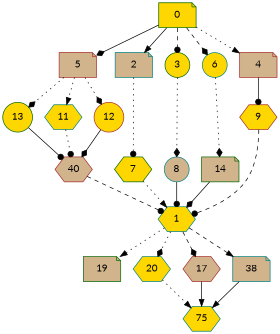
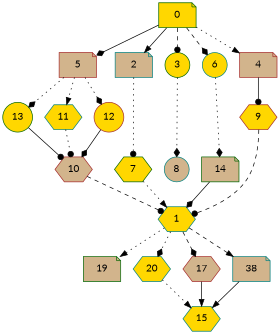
node "40": label "40" -> "10"
edge "8" -> "1": removed
node "75": label "75" -> "15"
